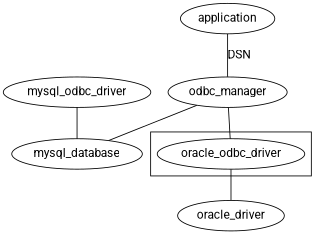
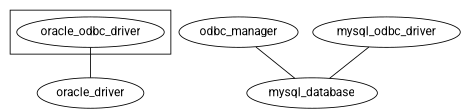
node "application": removed
edge "odbc_manager" -- "oracle_odbc_driver": removed
